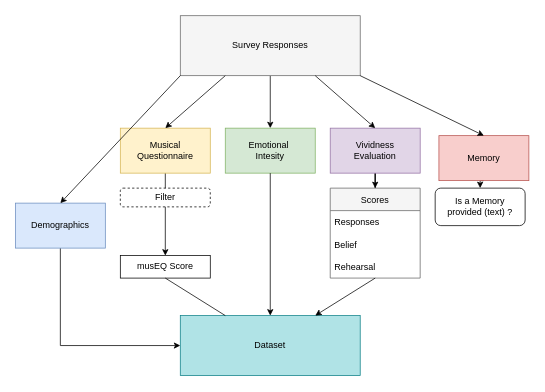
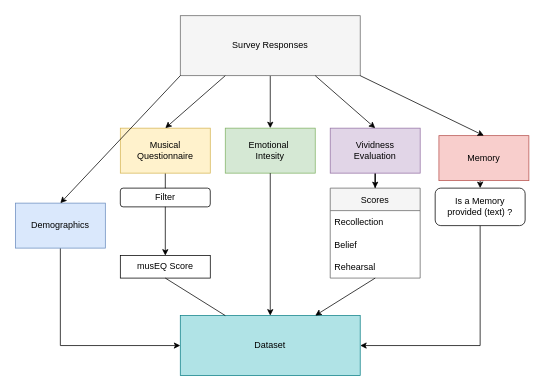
node "Filter": style dashed -> solid
node "Responses": label "Responses" -> "Recollection"
edge "Is a Memory provided (text) ?" -> "Dataset": added
